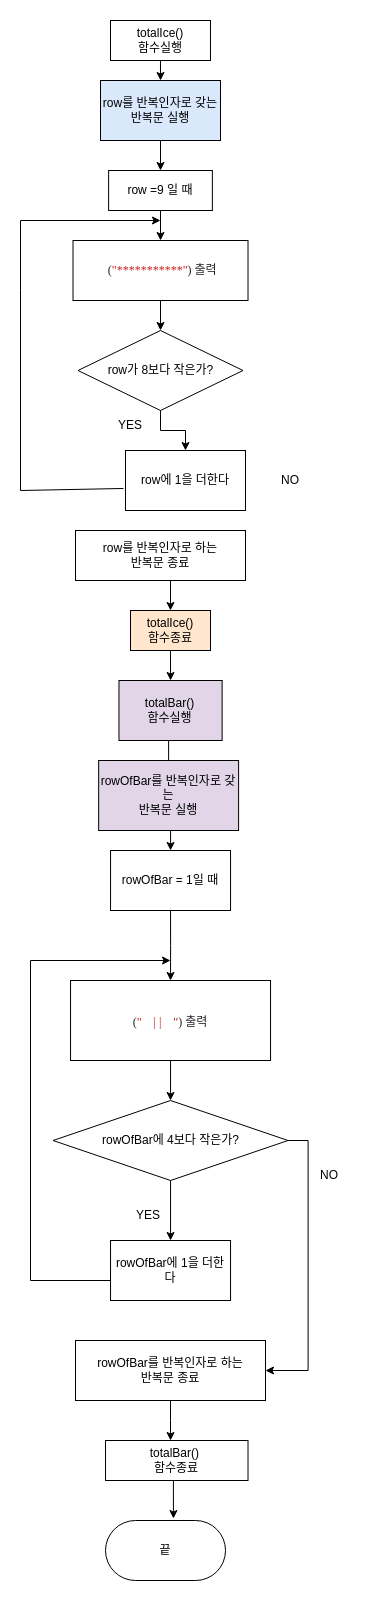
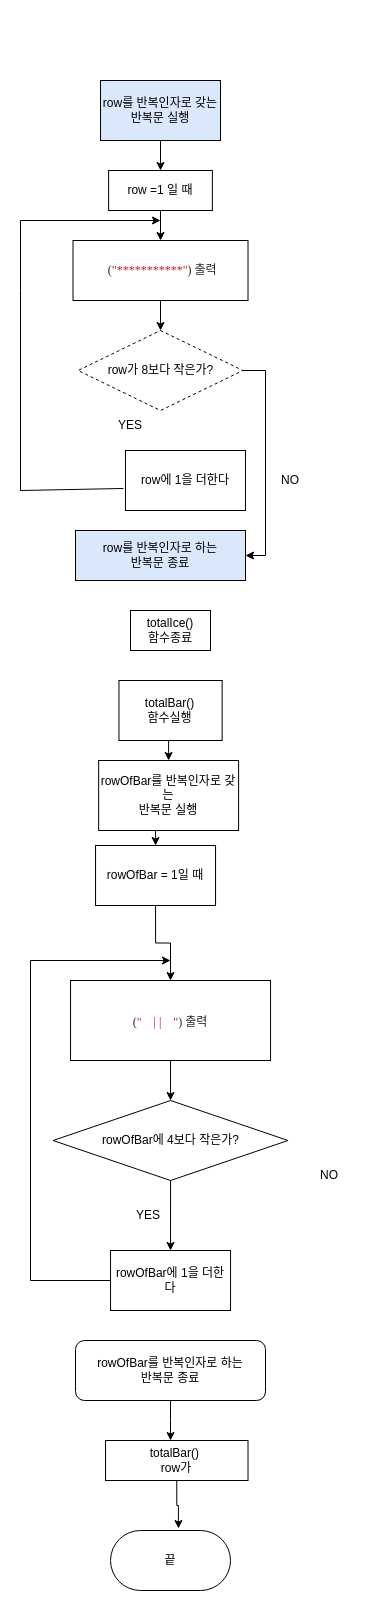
node "totalIce() 함수실행": removed
edge "totalIce() 함수실행" -> "row를 반복인자로 갖는 반복문 실행": removed
node "row =9 일 때": label "row =9 일 때" -> "row =1 일 때"
node "row가 8보다 작은가?": style solid -> dashed
edge "row가 8보다 작은가?" -> "row에 1을 더한다": removed
edge "row가 8보다 작은가?" -> "row를 반복인자로 하는 반복문 종료": added
node "row를 반복인자로 하는 반복문 종료": fillcolor #ffffff -> #dae8fc
edge "row를 반복인자로 하는 반복문 종료" -> "totalIce() 함수종료": removed
node "totalIce() 함수종료": fillcolor #ffe6cc -> #ffffff
edge "totalIce() 함수종료" -> "totalBar() 함수실행": removed
node "totalBar() 함수실행": fillcolor #e1d5e7 -> #ffffff
edge "totalBar() 함수실행" -- "rowOfBar를 반복인자로 갖는 반복문 실행": arrowhead none -> classic
node "rowOfBar를 반복인자로 갖는 반복문 실행": fillcolor #e1d5e7 -> #ffffff
node "rowOfBar = 1일 때": moved (171, 881) -> (156, 876)
edge "rowOfBar에 4보다 작은가?" -> "rowOfBar를 반복인자로 하는 반복문 종료": removed
node "rowOfBar에 1을 더한다": moved (171, 1271) -> (171, 1281)
node "rowOfBar를 반복인자로 하는 반복문 종료": shape rectangle -> rounded rectangle
node "totalBar() 함수종료": label "totalBar() 함수종료" -> "totalBar() row가"
node "끝": moved (166, 1551) -> (171, 1561)
